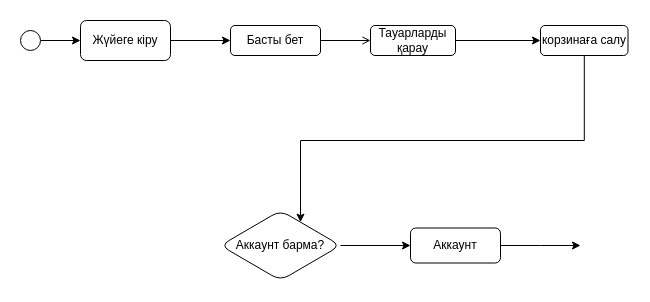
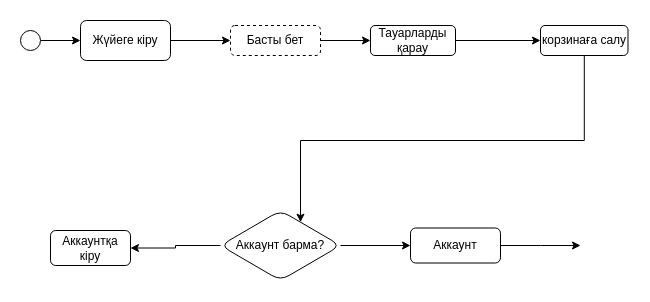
node "Басты бет": style solid -> dashed
edge "Басты бет" -> "Тауарларды қарау": arrowhead open -> classic
edge "Аккаунт барма?" -> "Аккаунтқа кіру": added
node "Аккаунтқа кіру": added
